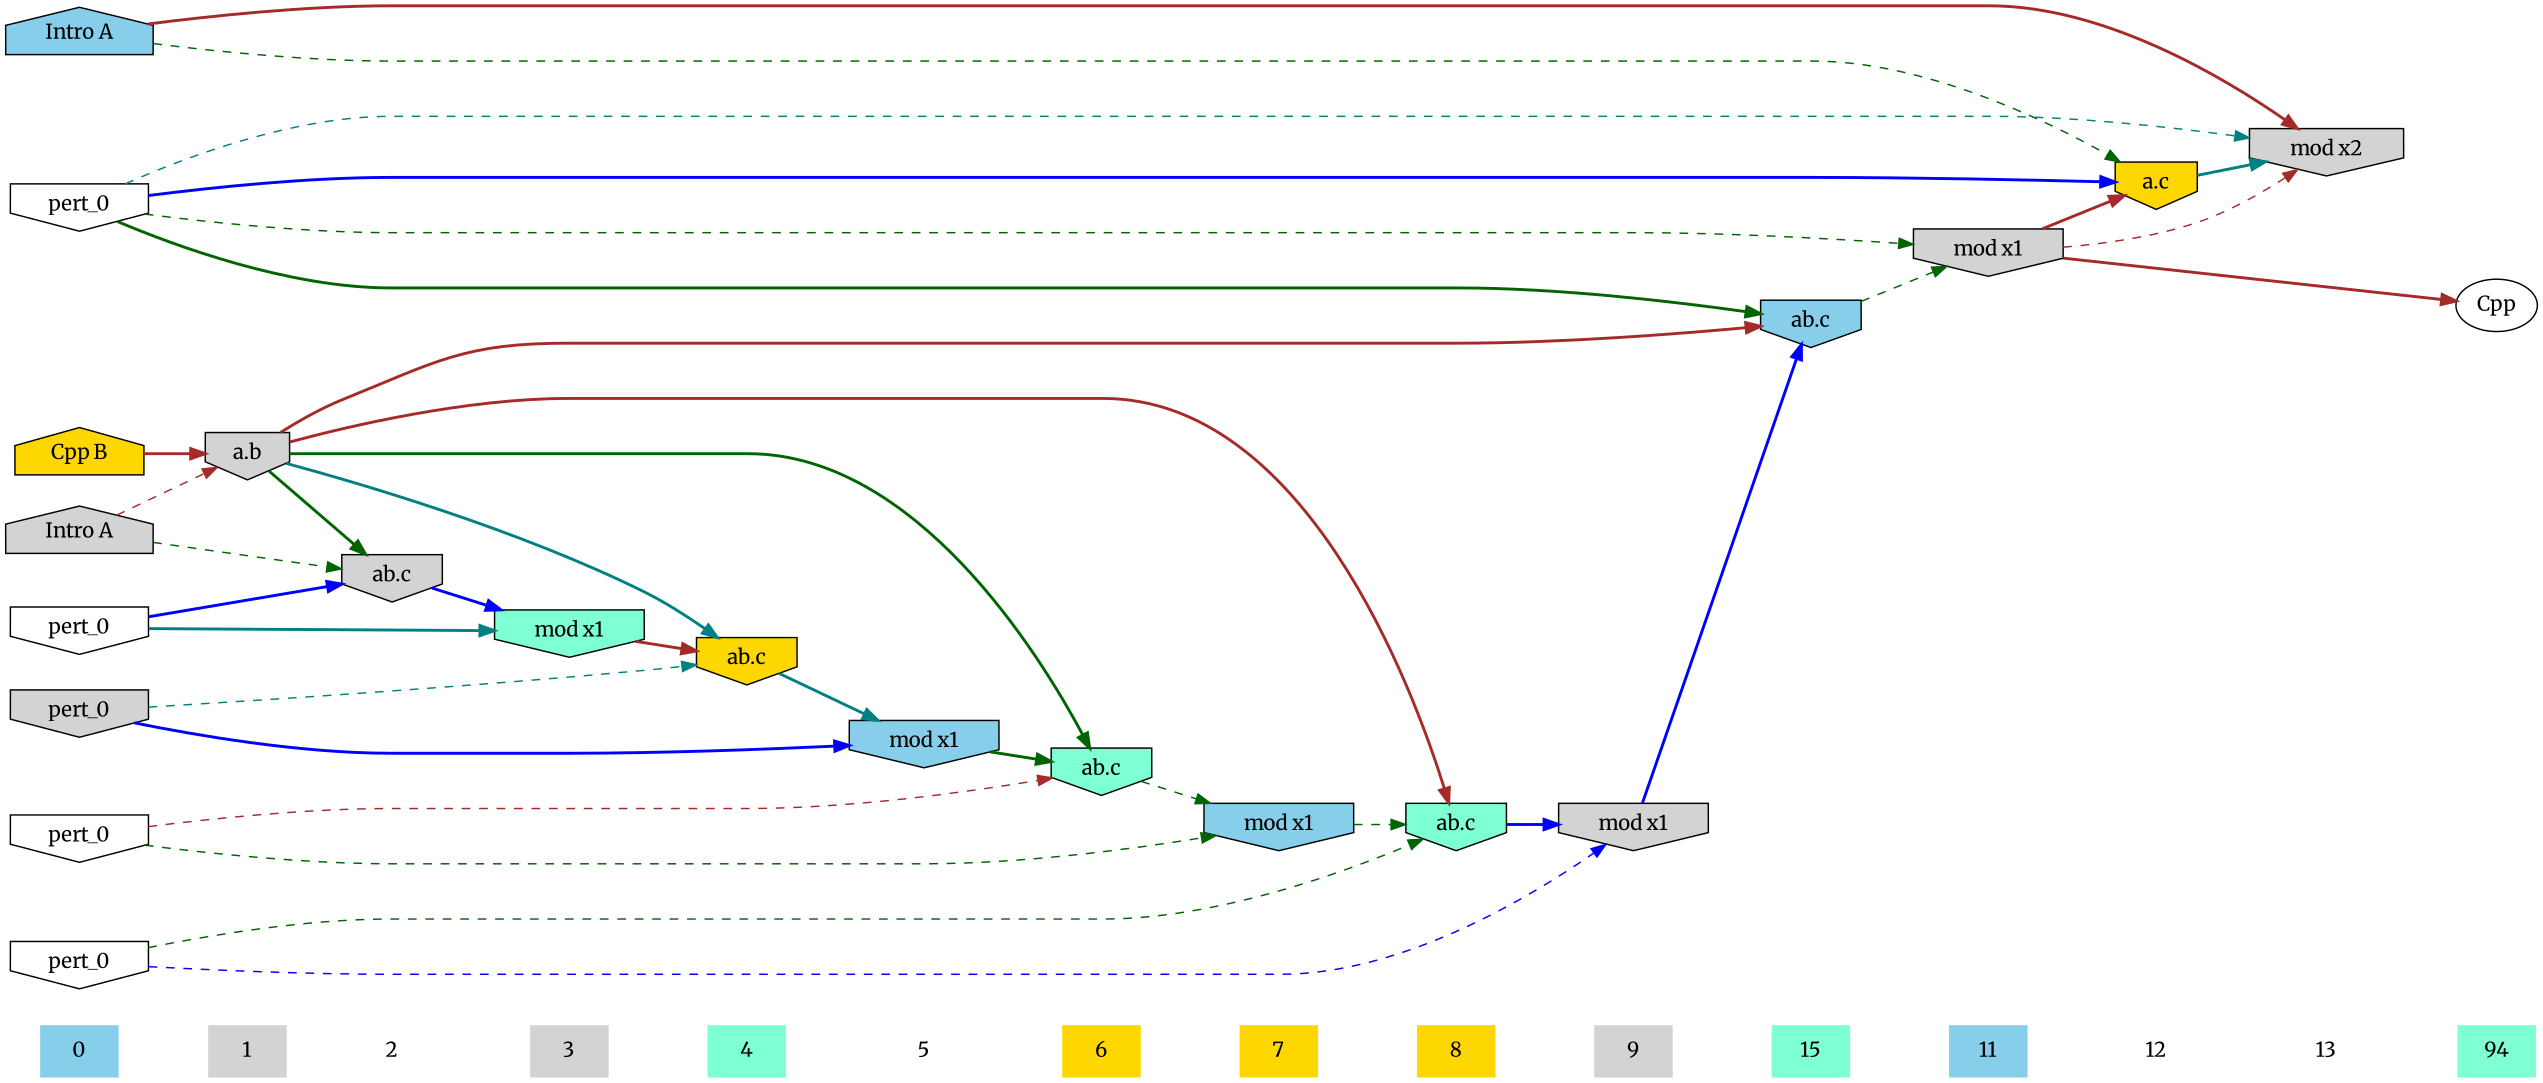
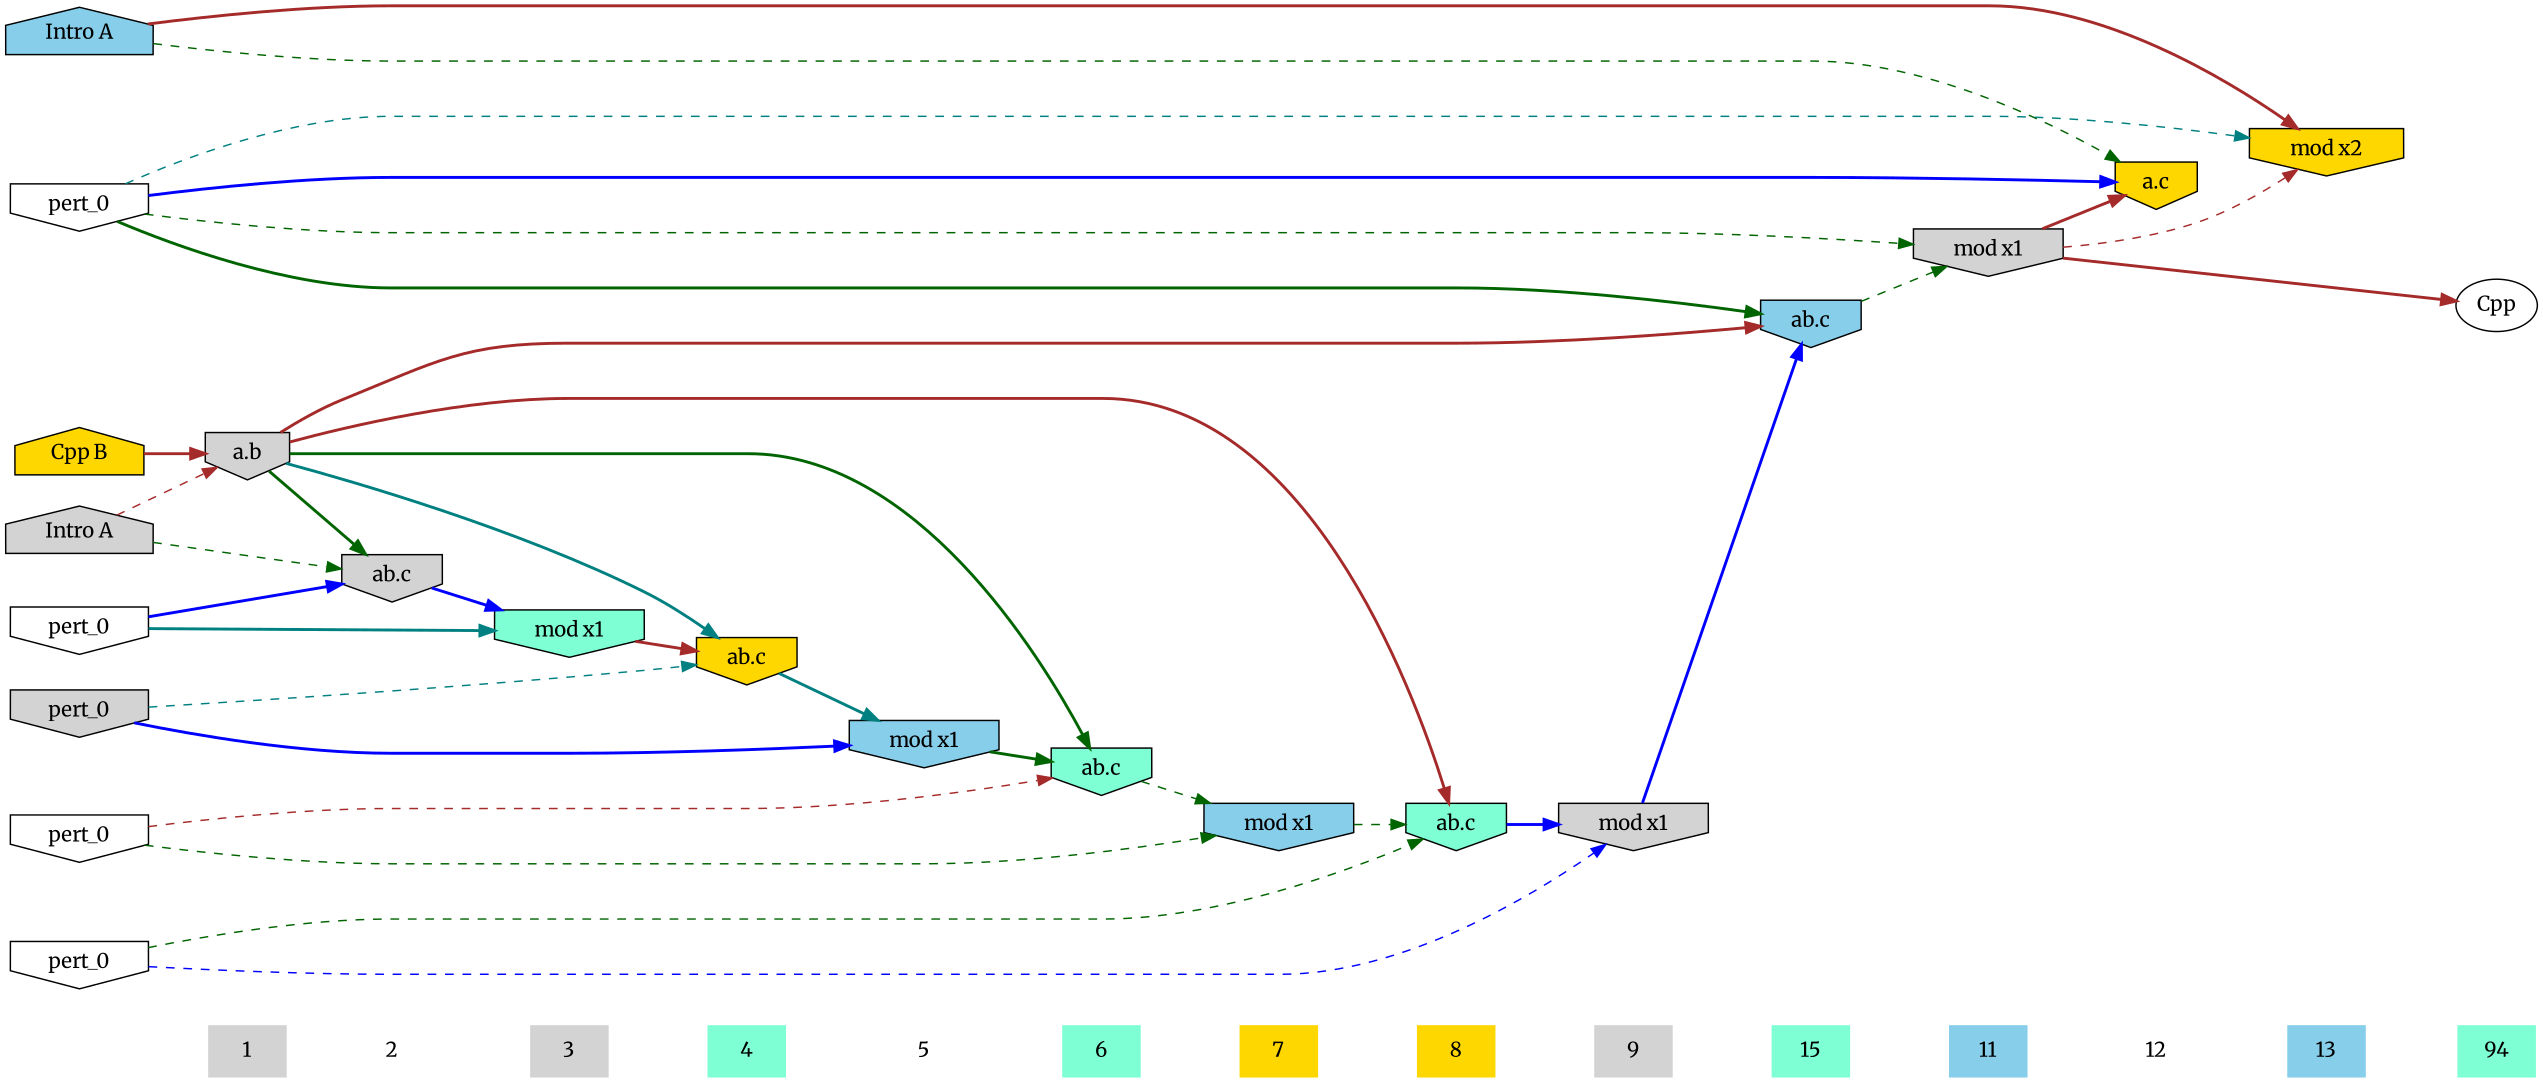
node "mod x2": fillcolor lightgrey -> gold
edge "a.c" -> "mod x2": removed
node "0": removed
node "6": fillcolor gold -> aquamarine
node "13": fillcolor white -> skyblue
